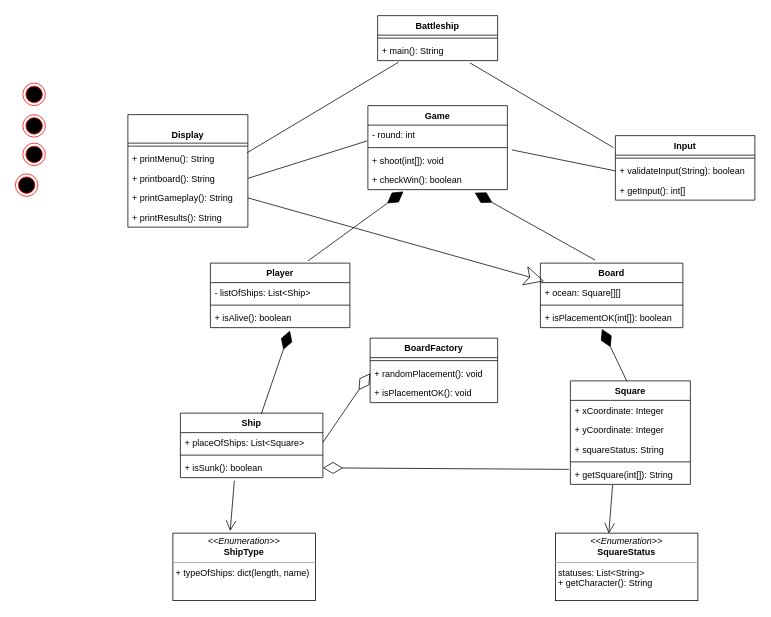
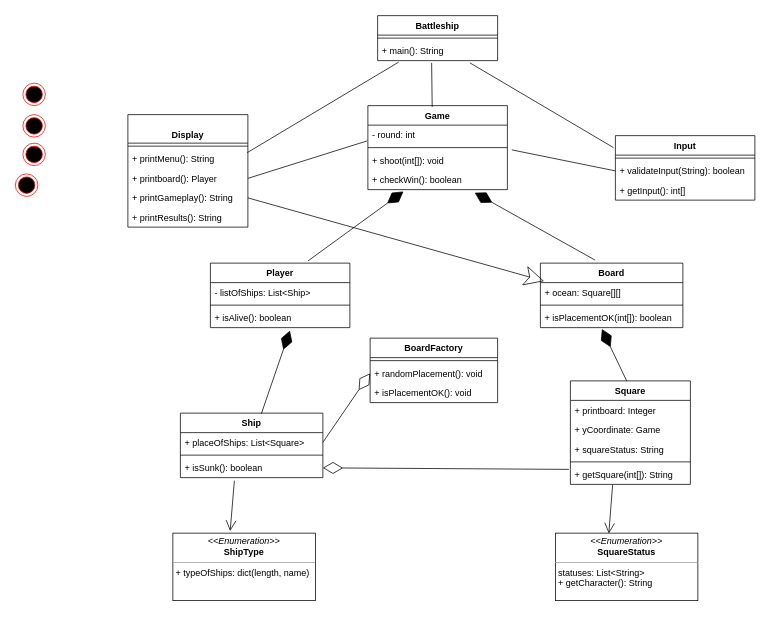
edge "+ main(): String" -- "Game": added
node "+ printboard(): String": label "+ printboard(): String" -> "+ printboard(): Player"
node "+ xCoordinate: Integer": label "+ xCoordinate: Integer" -> "+ printboard: Integer"
node "+ yCoordinate: Integer": label "+ yCoordinate: Integer" -> "+ yCoordinate: Game"
